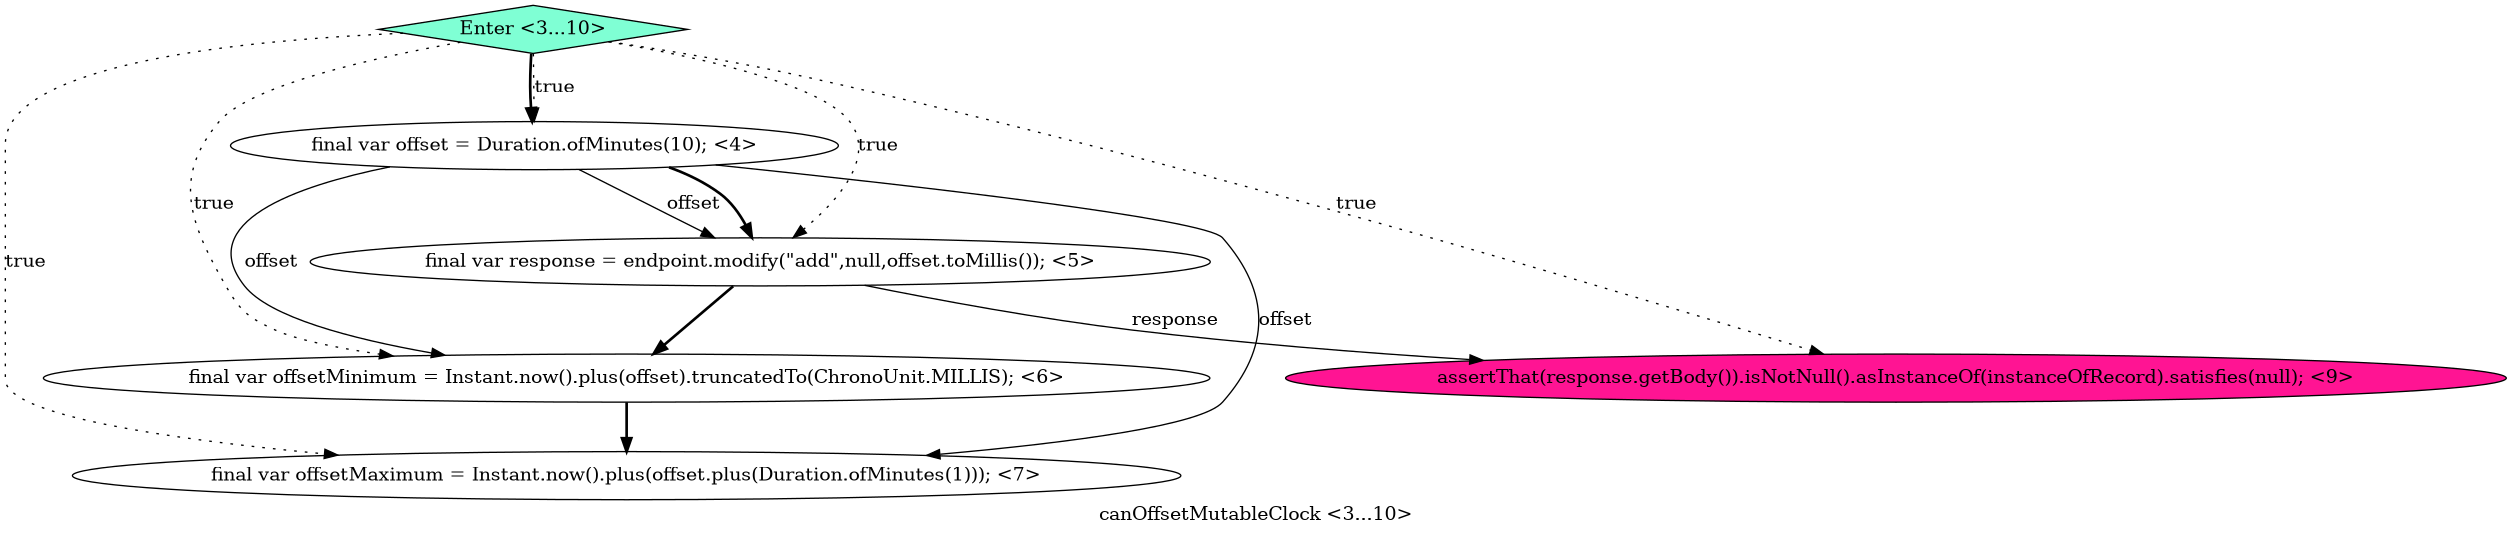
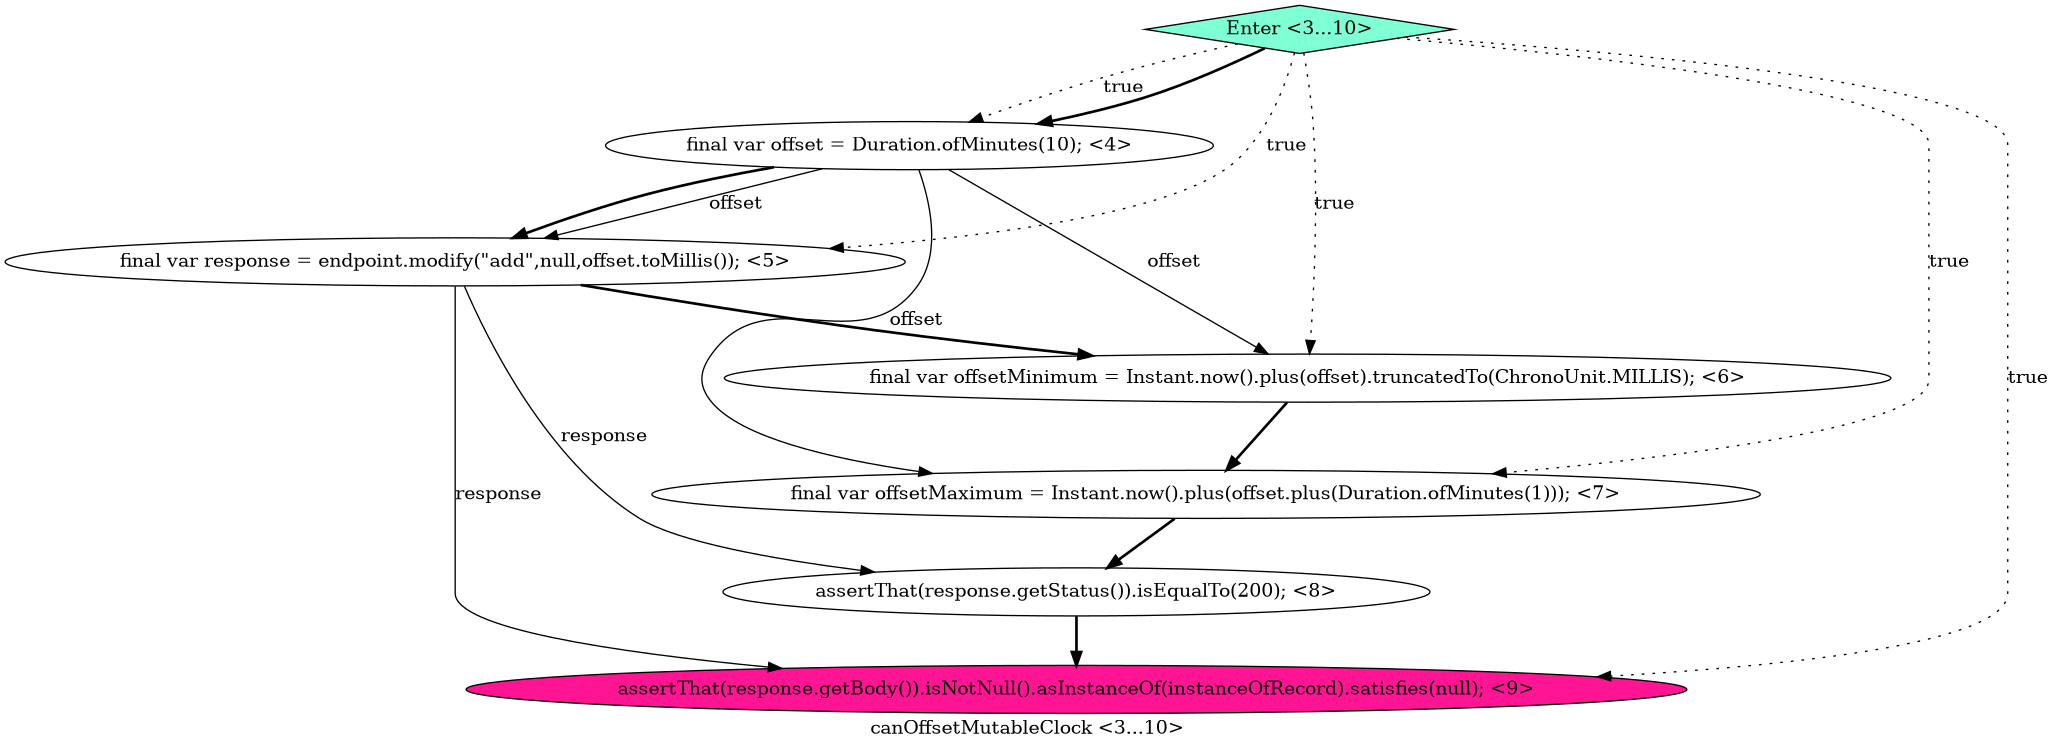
node "assertThat(response.getStatus()).isEqualTo(200); <8>": added
